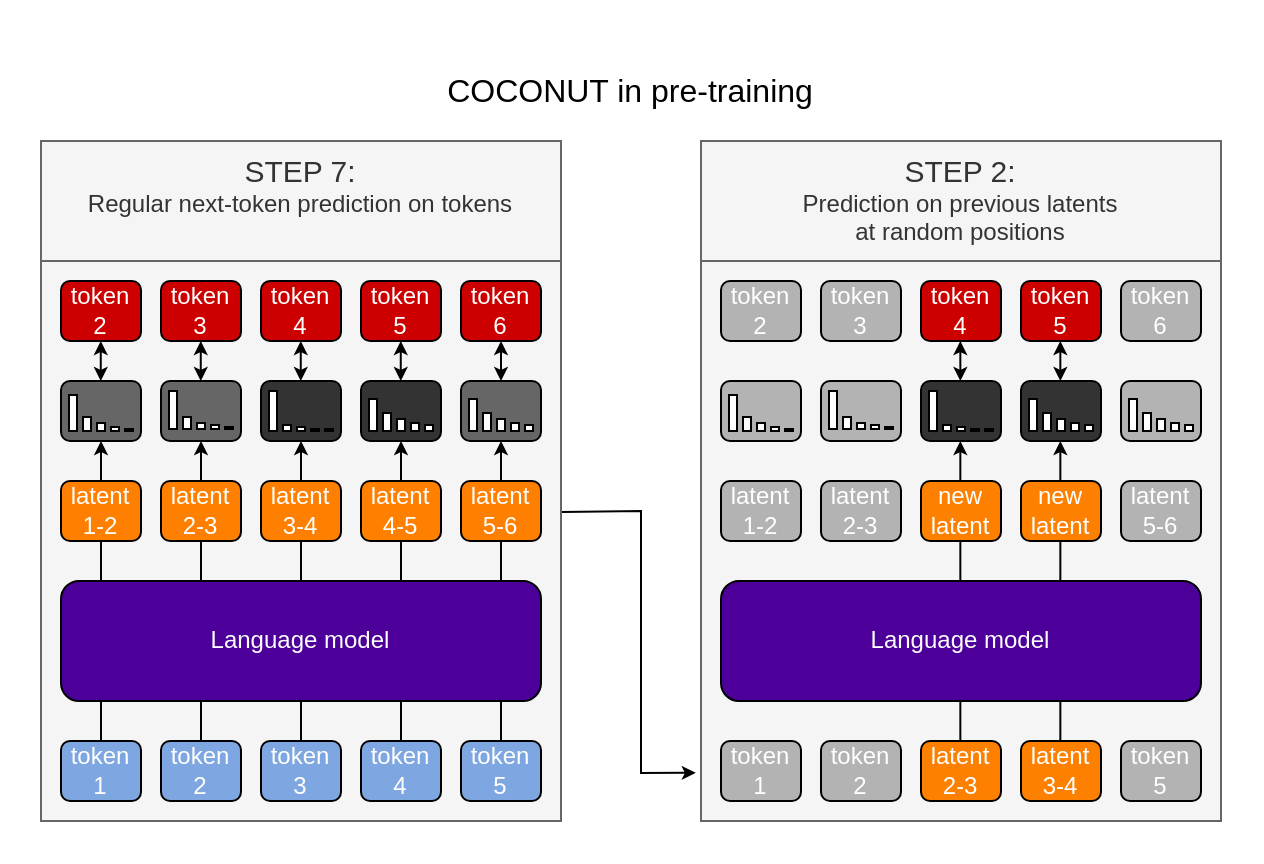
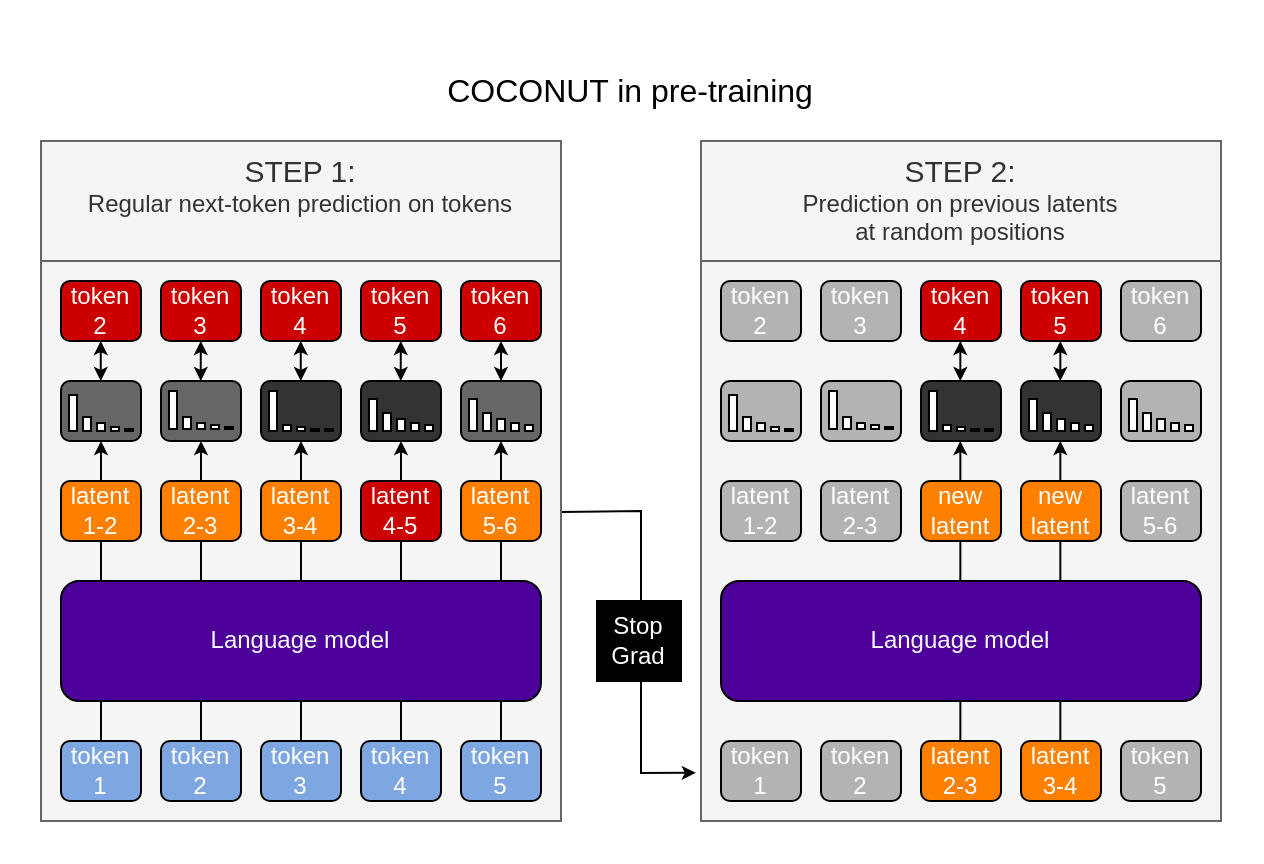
node "STEP 7: Regular next-token prediction on tokens": label "STEP 7: Regular next-token prediction on tokens" -> "STEP 1: Regular next-token prediction on tokens"
node "latent 4-5": fillcolor #ff8000 -> #cc0000
node "Stop Grad": added
